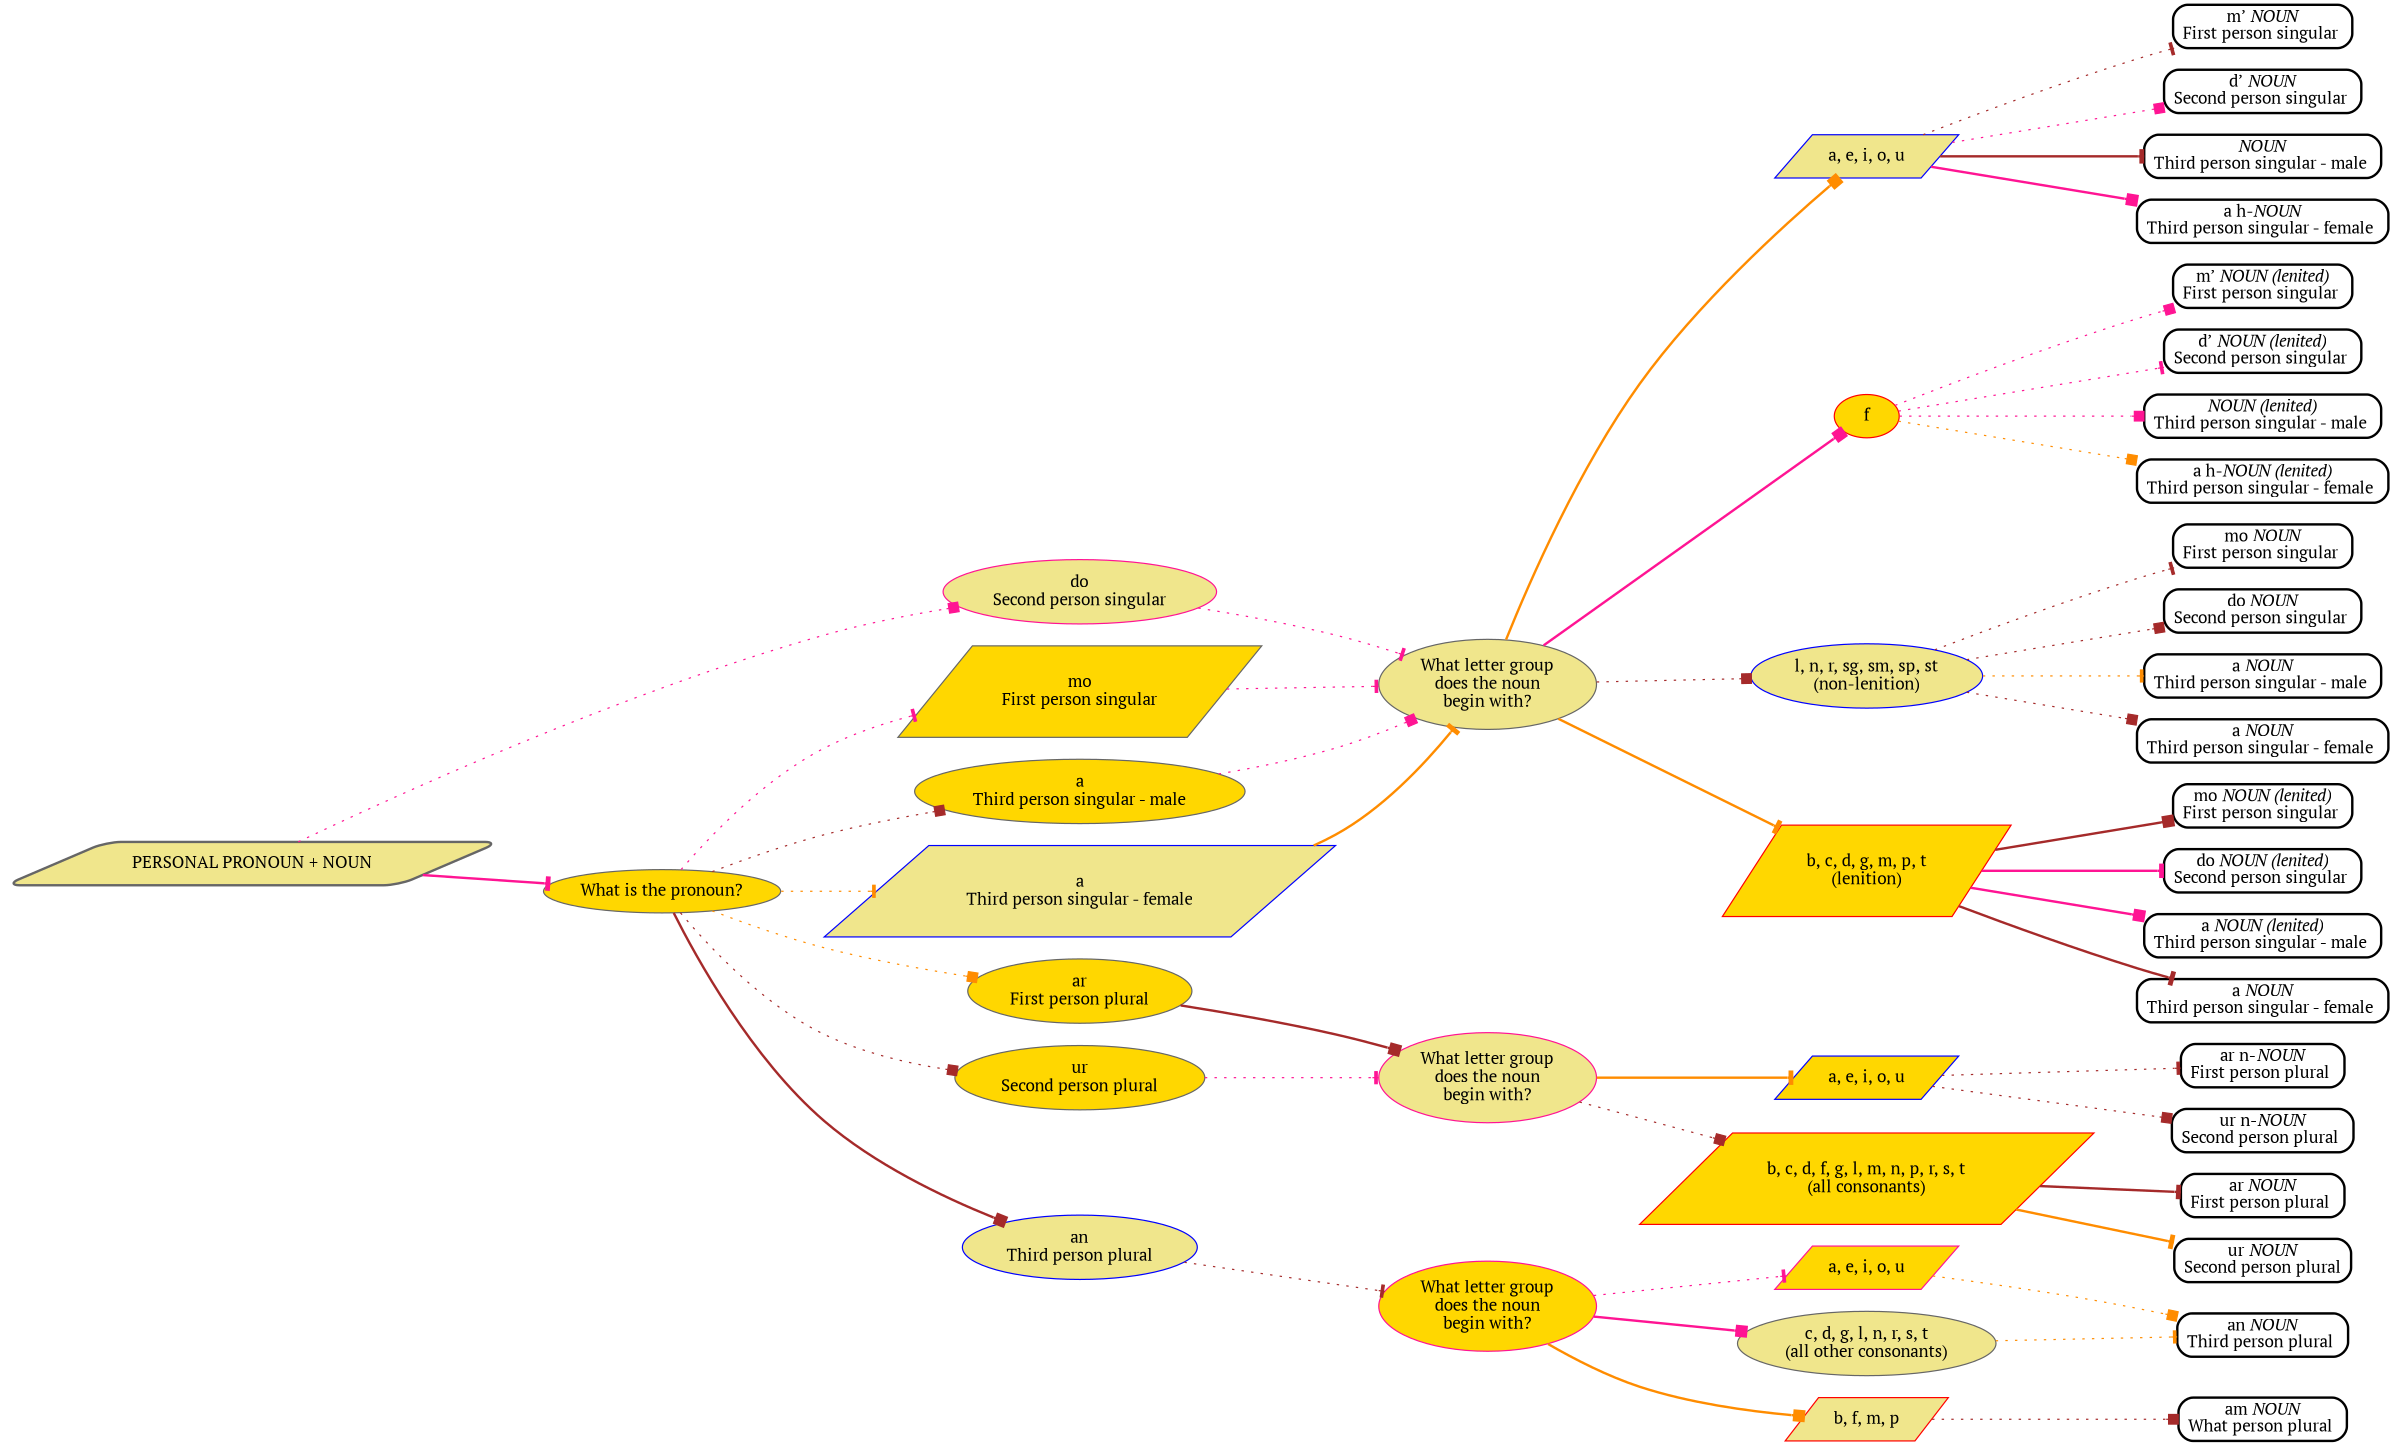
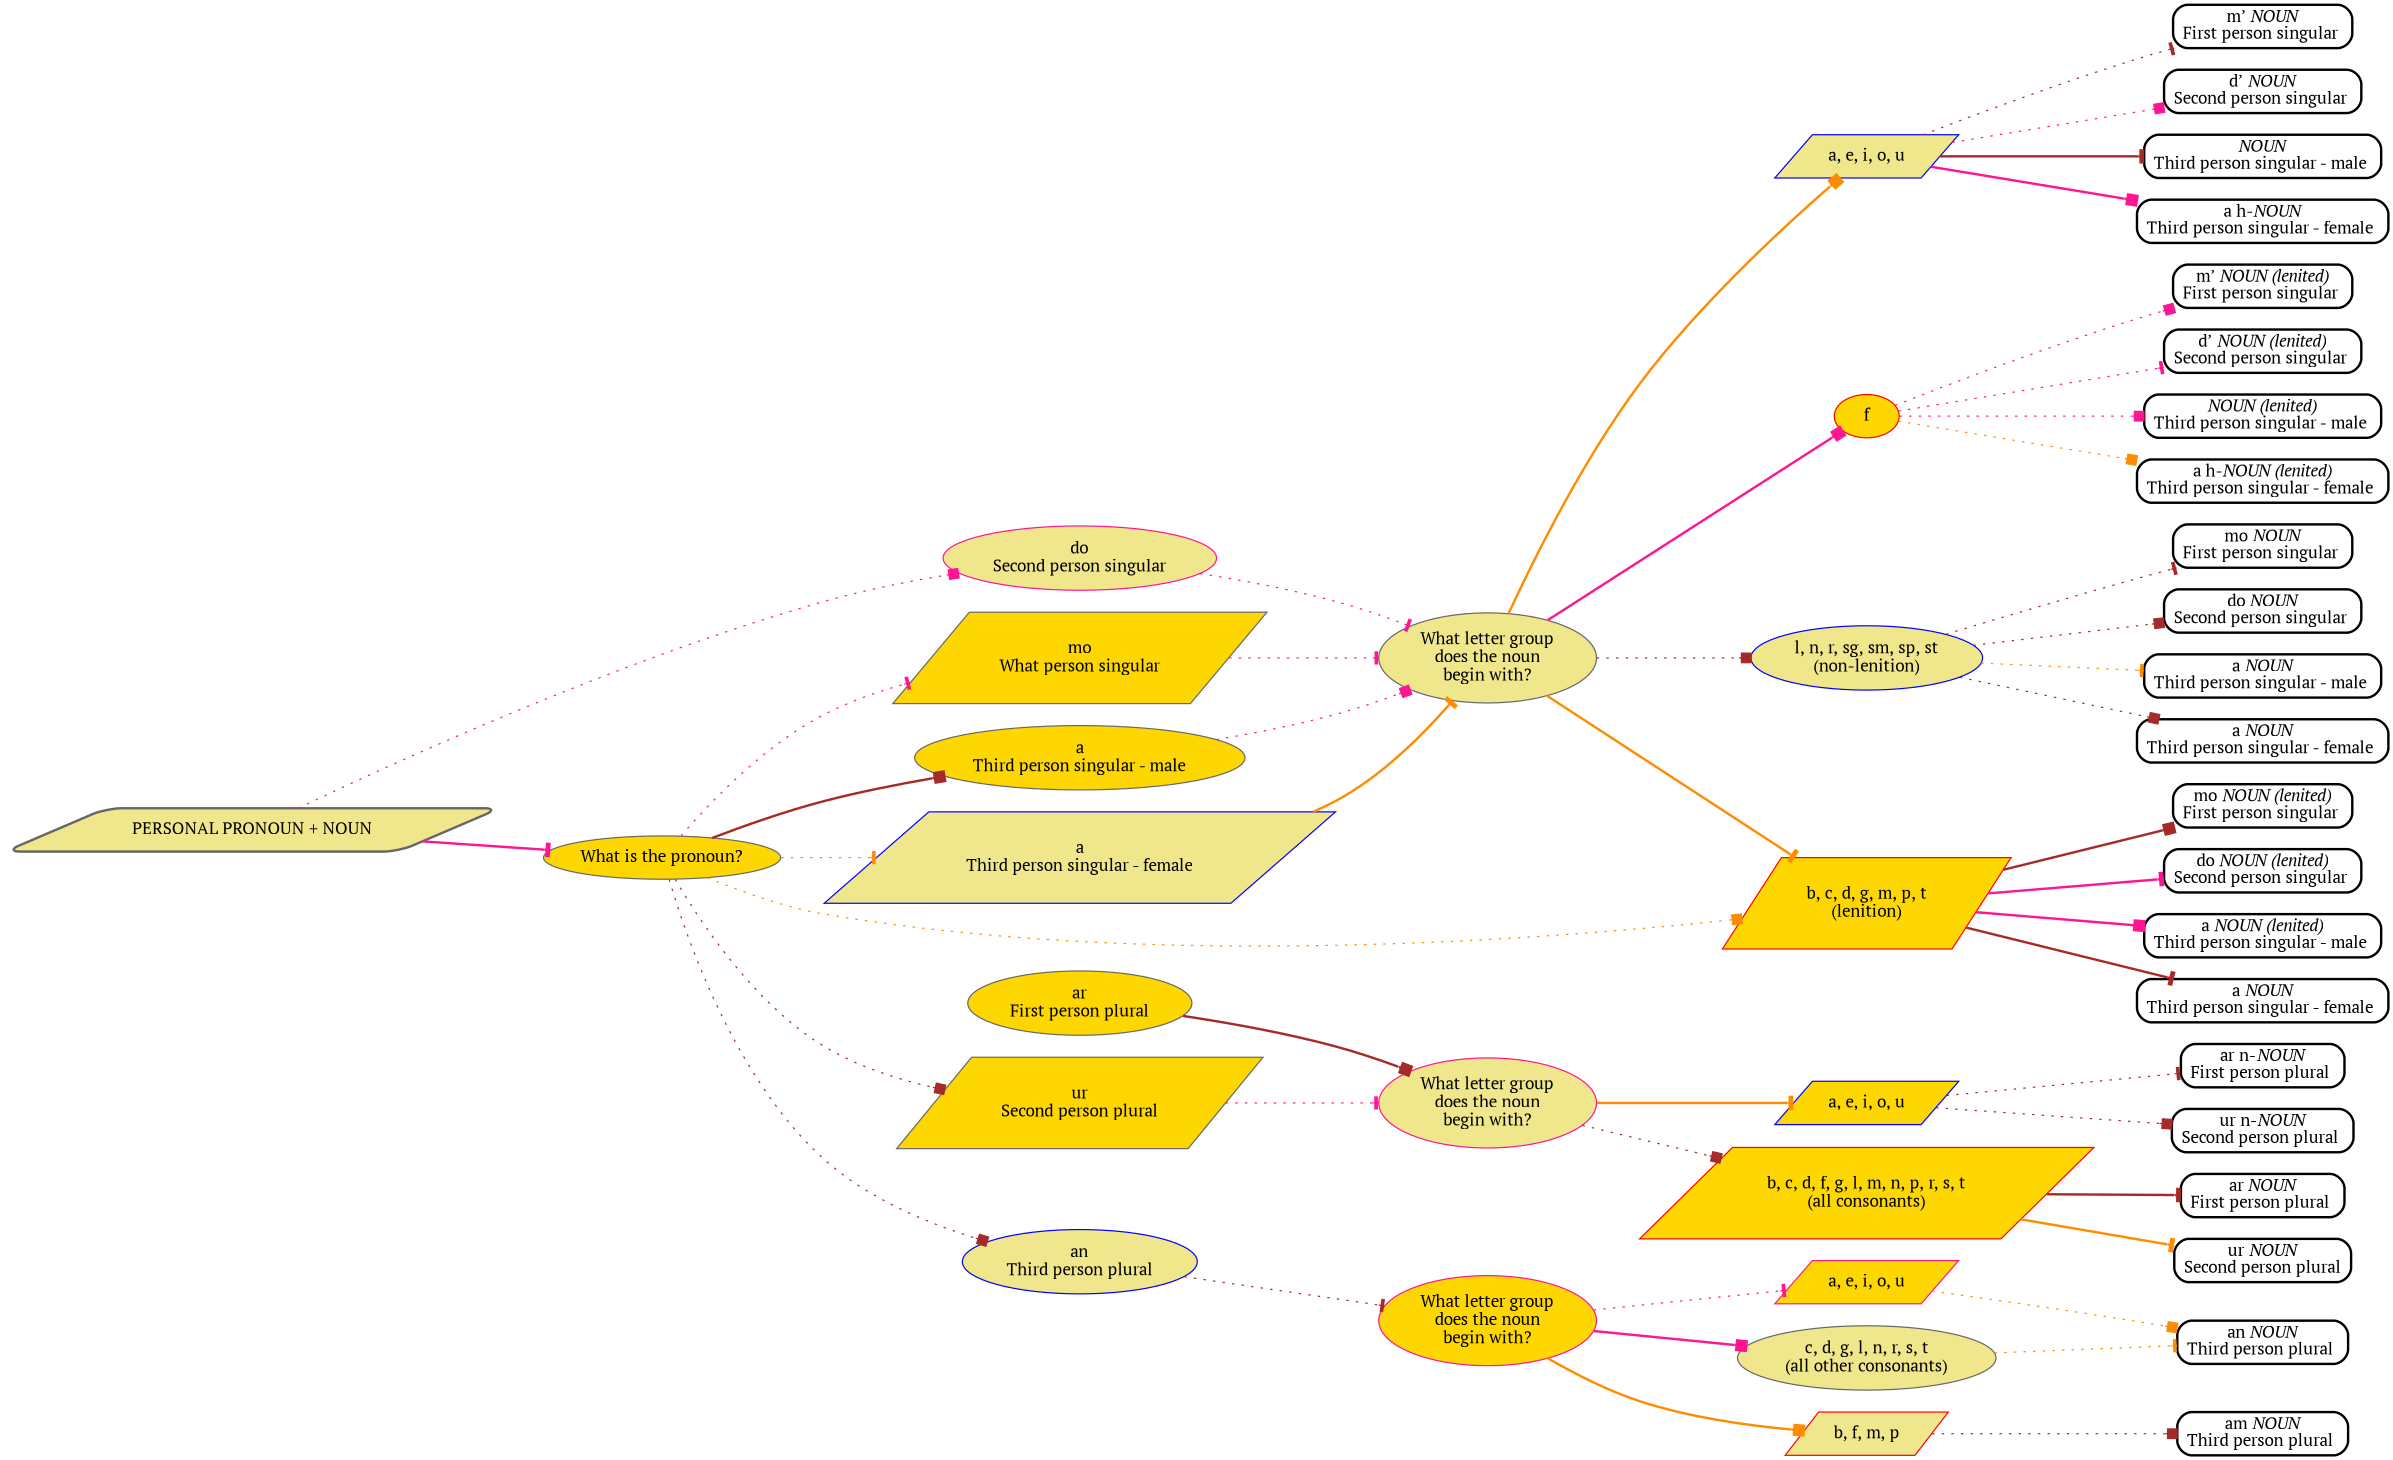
node "mo First person singular": label "mo First person singular" -> "mo What person singular"
edge "What is the pronoun?" -> "a Third person singular - male": style dotted -> bold
edge "What is the pronoun?" -> "ar First person plural": now "What is the pronoun?" -> "b, c, d, g, m, p, t (lenition)"
node "ur Second person plural": shape ellipse -> parallelogram
edge "What is the pronoun?" -> "an Third person plural": style bold -> dotted
node "am": text "What person plural" -> "Third person plural"
